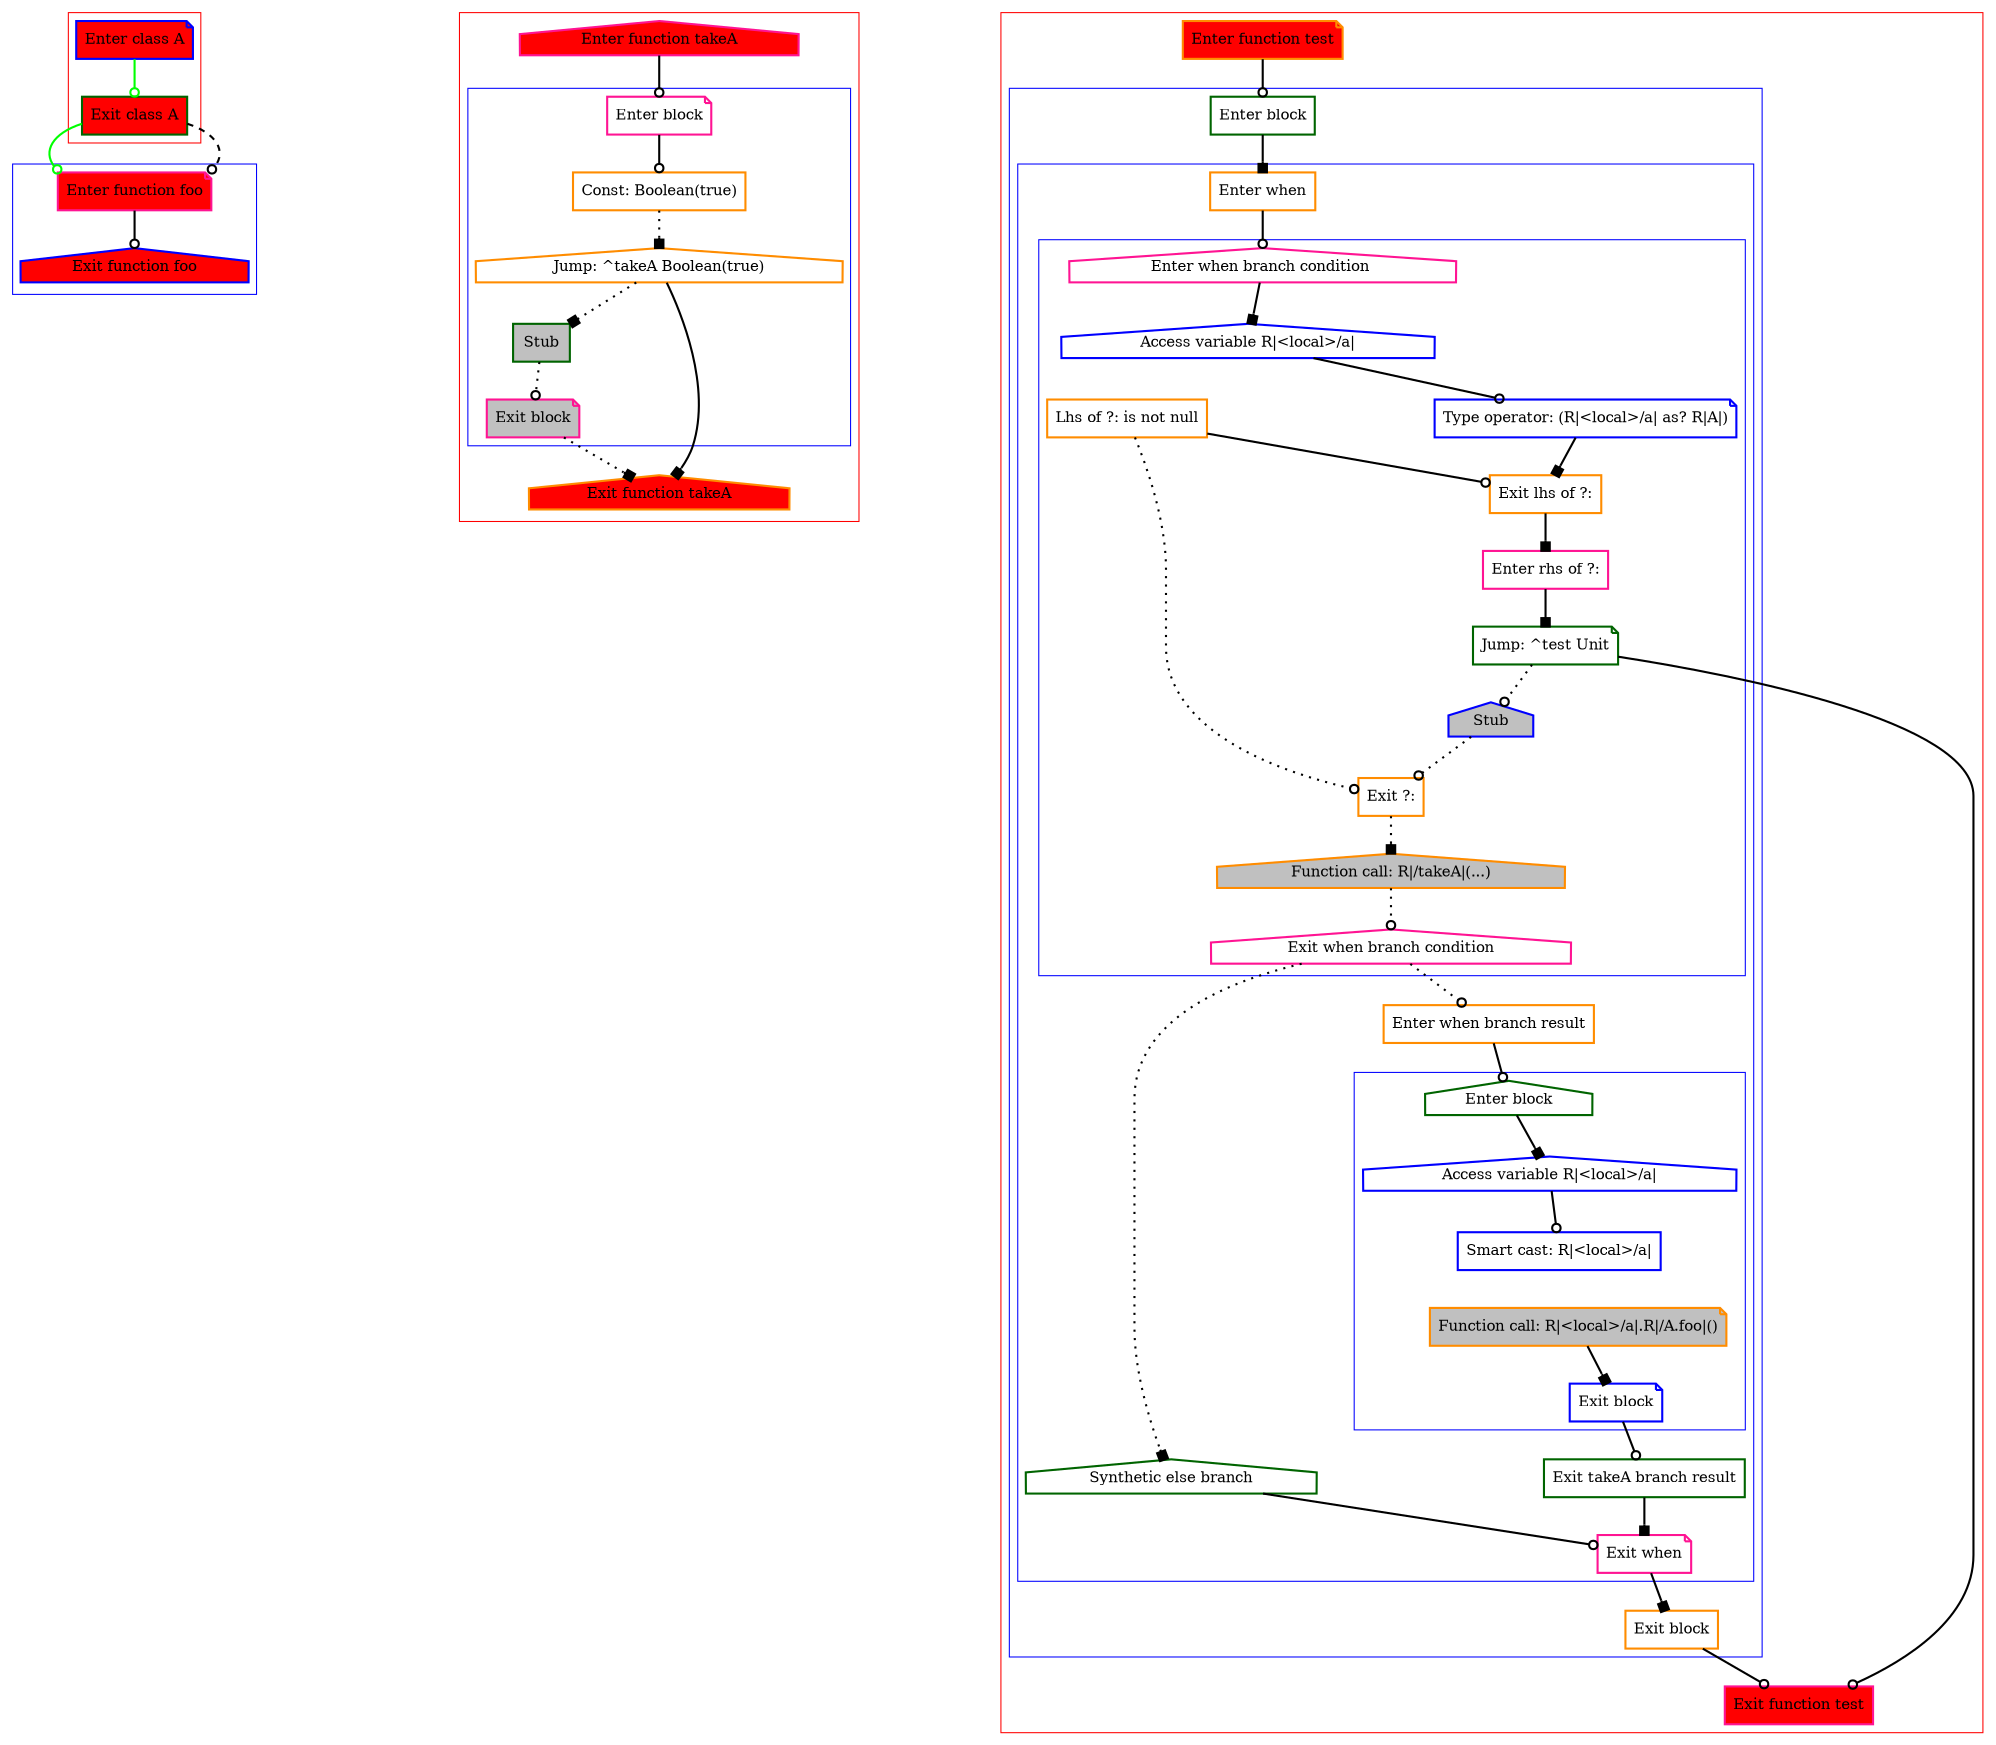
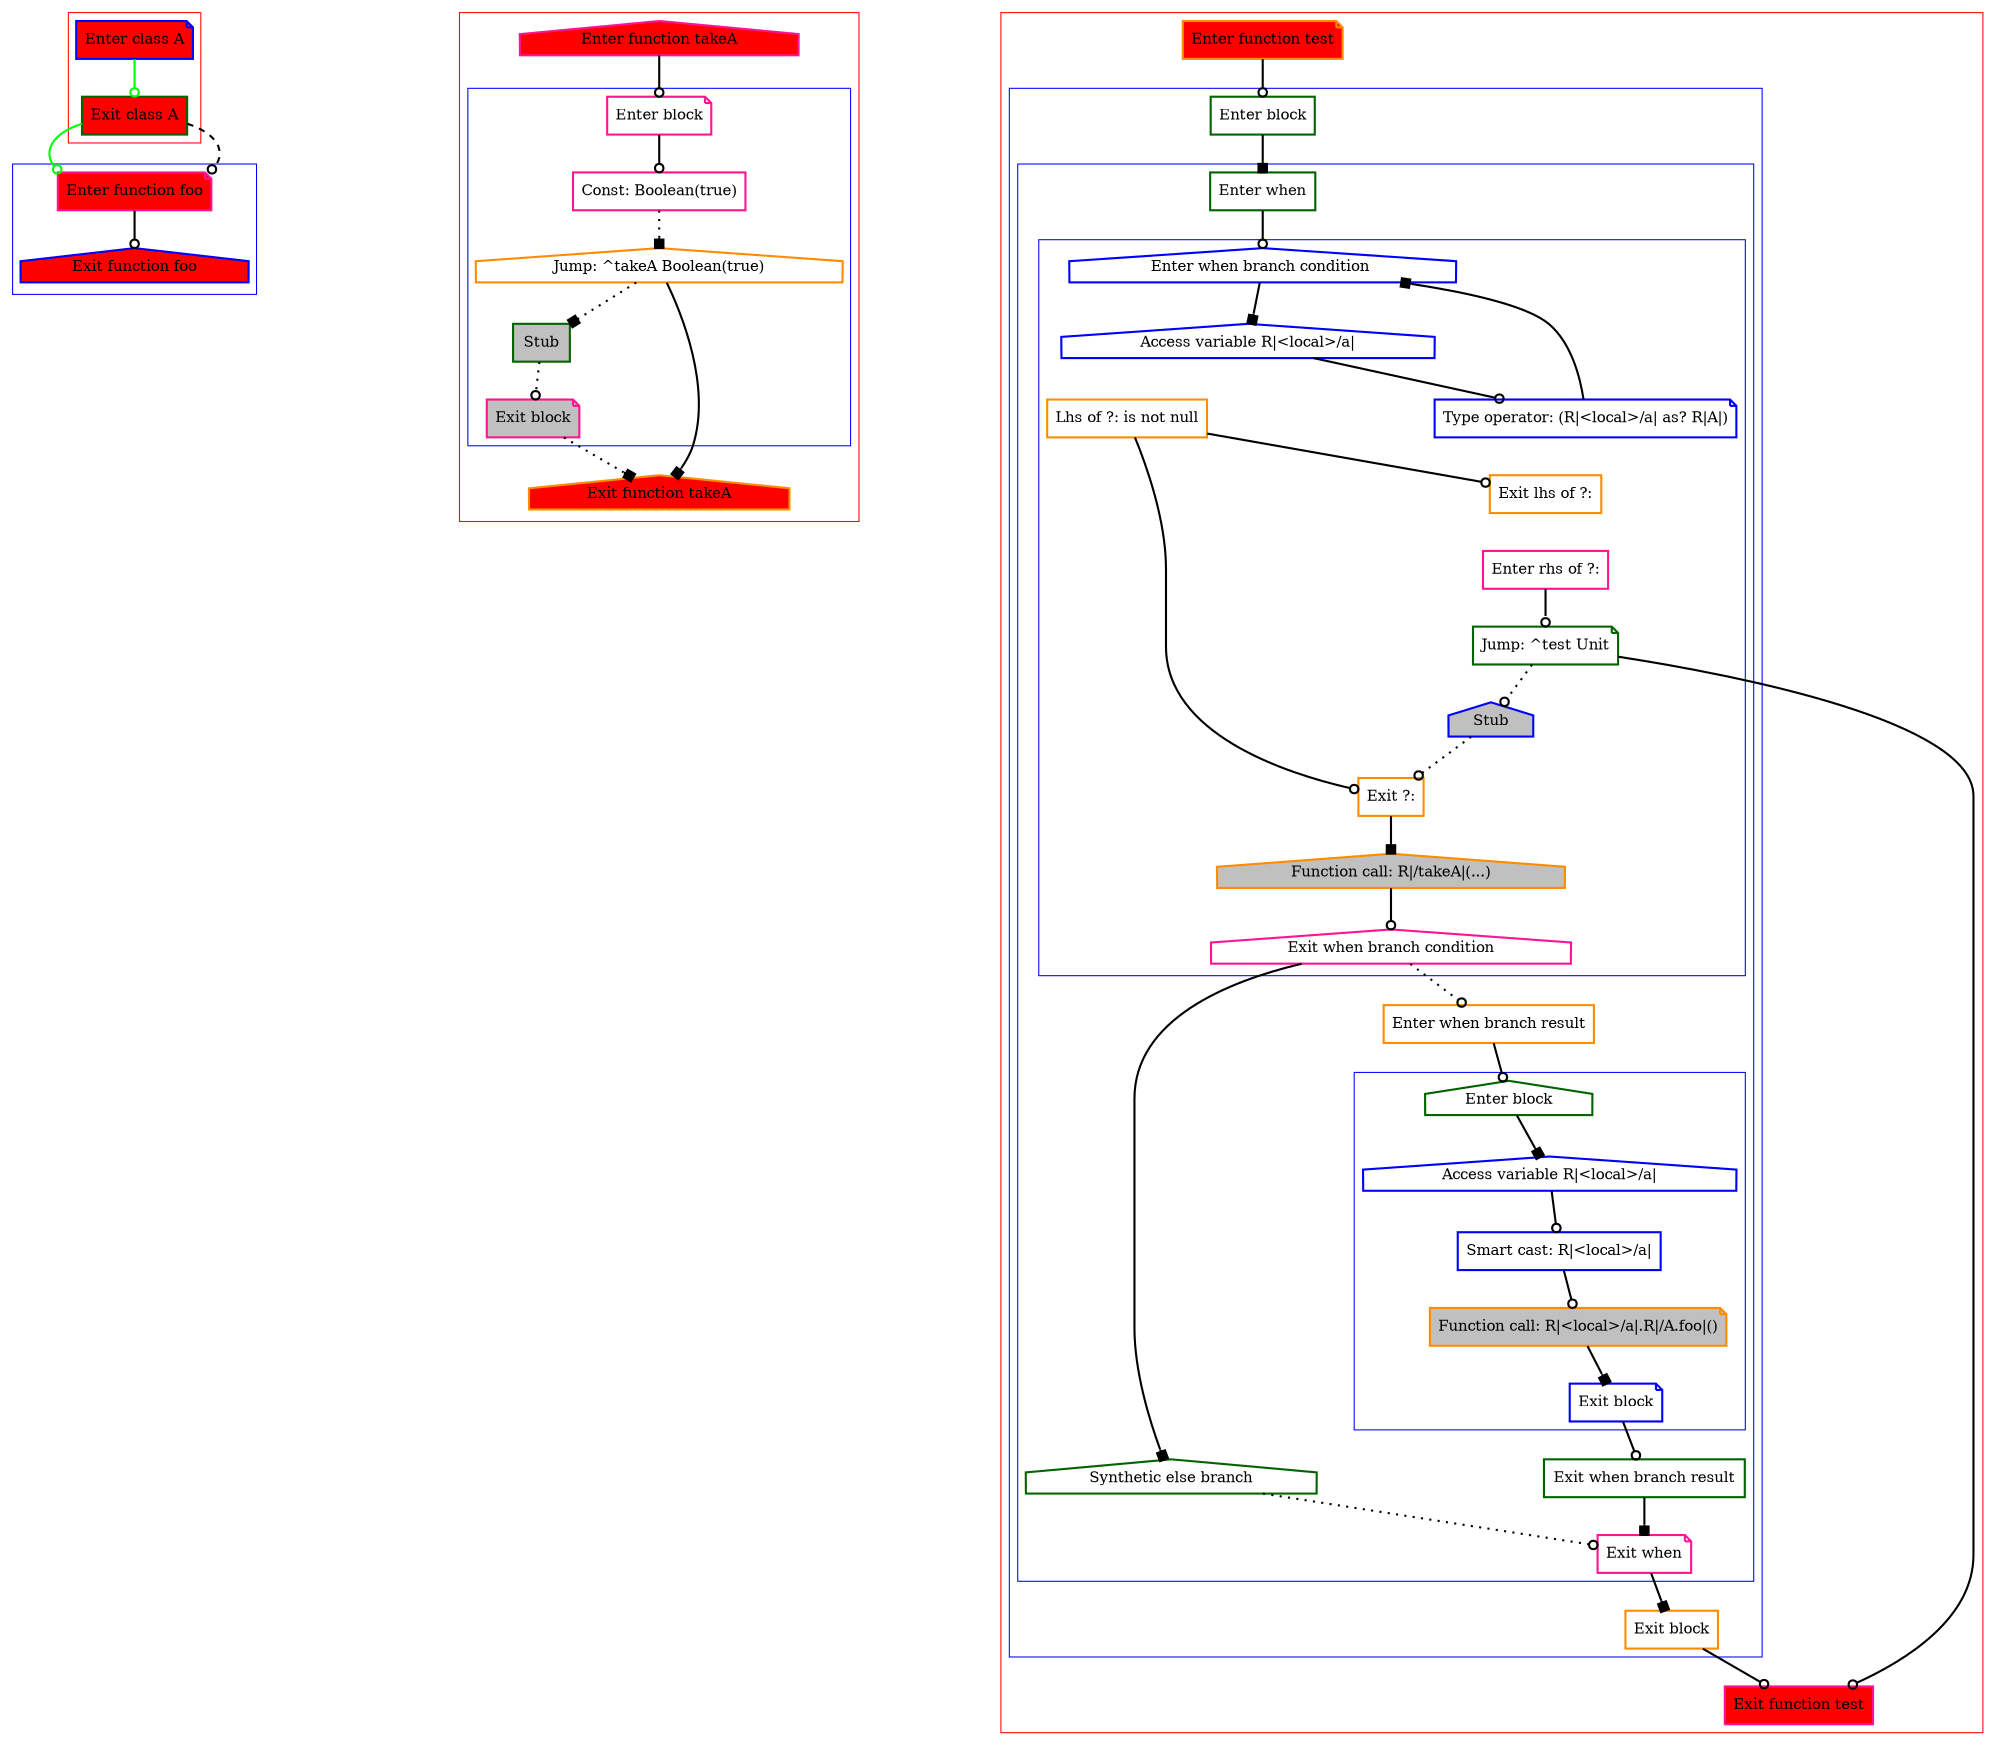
node "Const: Boolean(true)": color darkorange -> deeppink
node "Enter when": color darkorange -> darkgreen
node "Enter when branch condition": color deeppink -> blue
edge "Type operator: (R|<local>/a| as? R|A|)" -> "Exit lhs of ?:": now "Type operator: (R|<local>/a| as? R|A|)" -> "Enter when branch condition"
edge "Exit lhs of ?:" -> "Enter rhs of ?:": removed
edge "Enter rhs of ?:" -> "Jump: ^test Unit": arrowhead box -> odot
edge "Lhs of ?: is not null" -> "Exit ?:": style dotted -> solid
edge "Exit ?:" -> "Function call: R|/takeA|(...)": style dotted -> solid
edge "Function call: R|/takeA|(...)" -> "Exit when branch condition": style dotted -> solid
edge "Exit when branch condition" -> "Synthetic else branch": style dotted -> solid
edge "Smart cast: R|<local>/a|" -> "Function call: R|<local>/a|.R|/A.foo|()": added
node "Exit takeA branch result": label "Exit takeA branch result" -> "Exit when branch result"
edge "Synthetic else branch" -> "Exit when": style solid -> dotted
